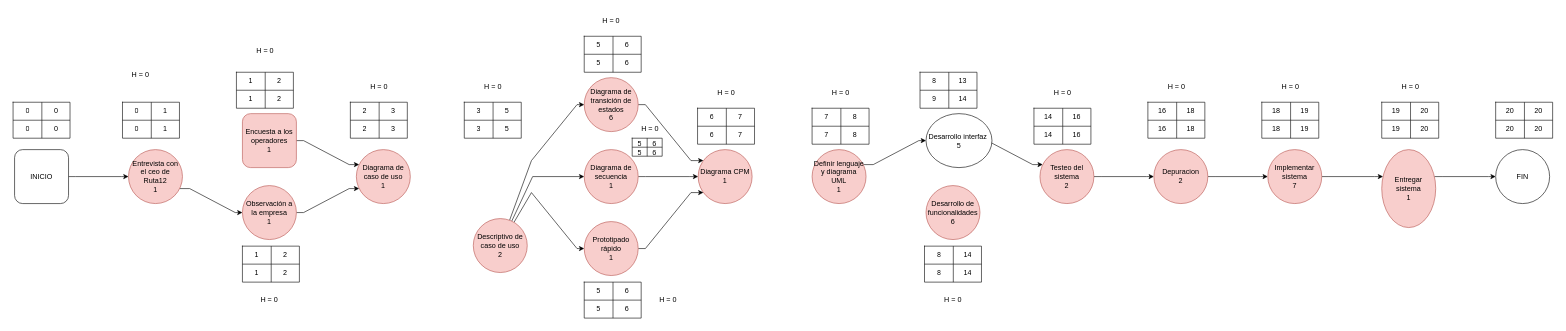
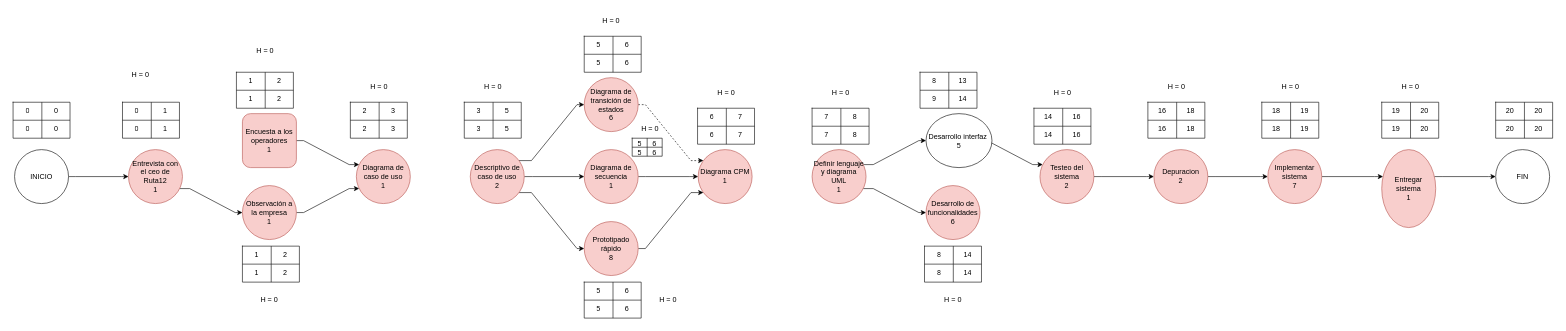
edge "Diagrama de transición de estados 6" -> "Diagrama CPM 1": style solid -> dashed
node "INICIO": shape rounded rectangle -> ellipse
edge "Definir lenguaje y diagrama UML 1" -> "Desarrollo de funcionalidades 6": added
node "Descriptivo de caso de uso 2": moved (500, 246) -> (497, 177)
node "Prototipado rápido 1": label "Prototipado rápido 1" -> "Prototipado rápido 8"
